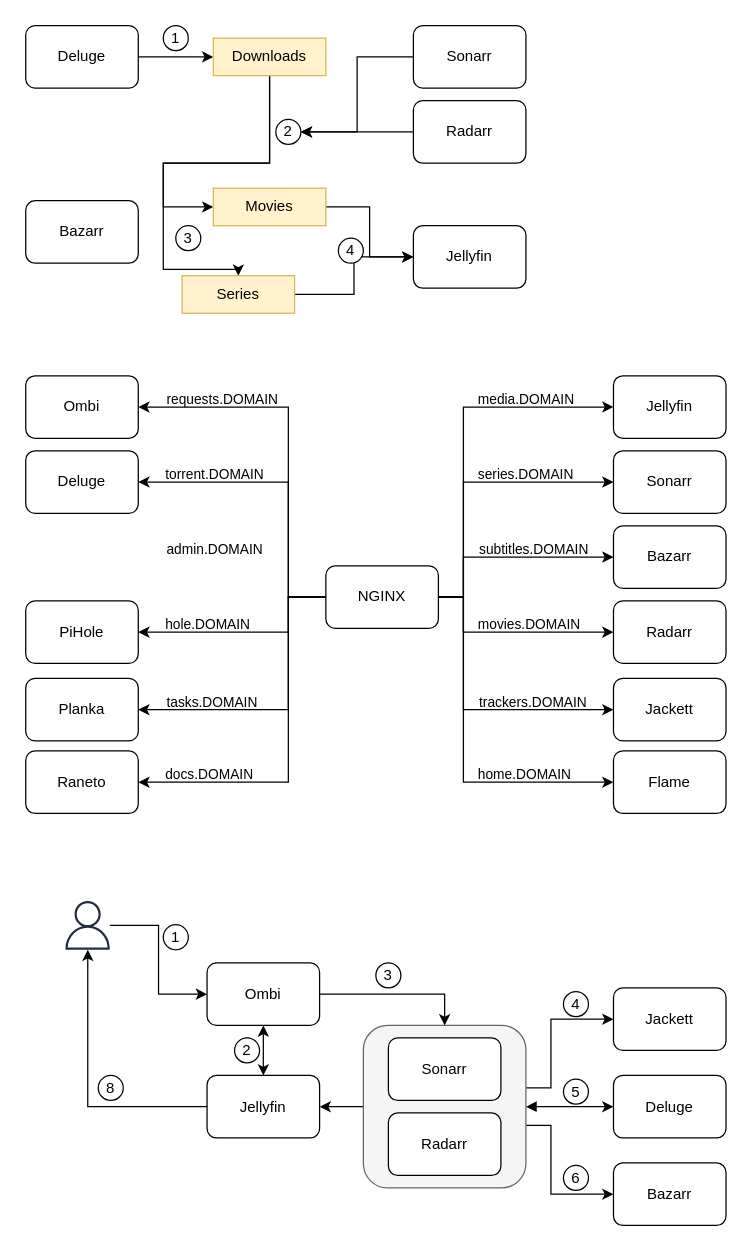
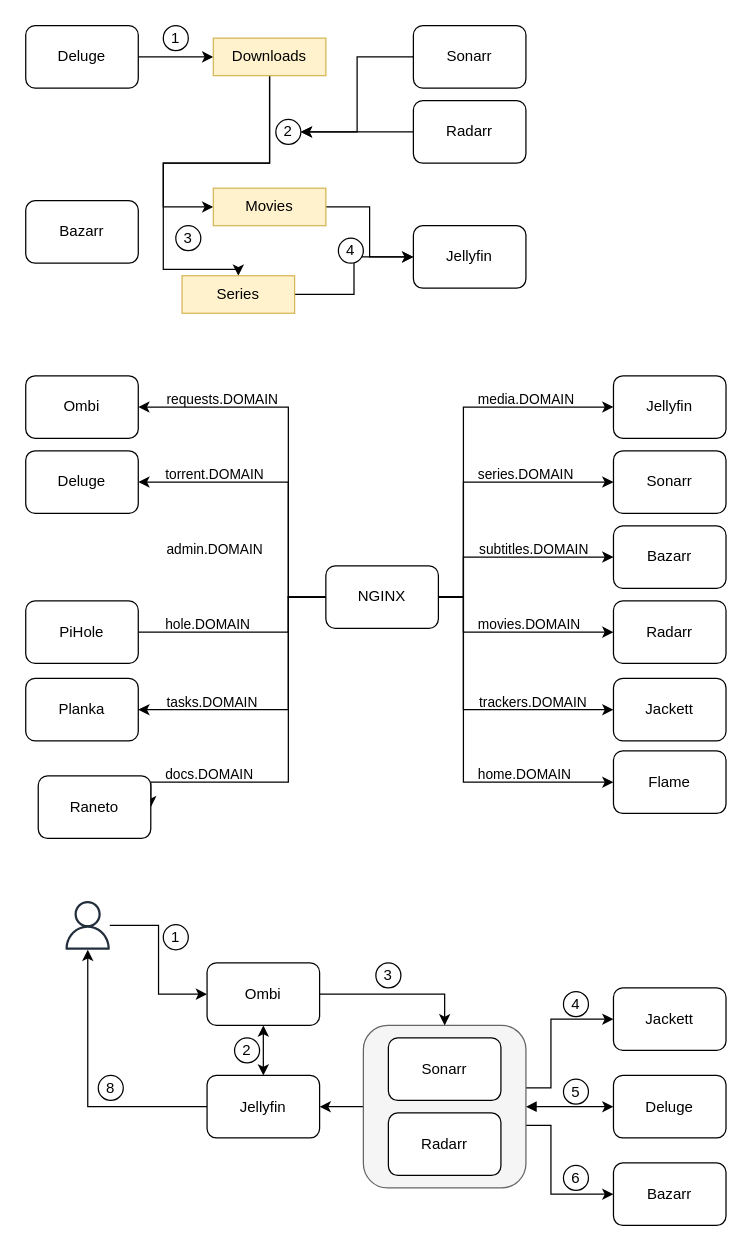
edge "NGINX" -> "PiHole": arrowhead classic -> none
node "Raneto": moved (82, 782) -> (94, 807)
